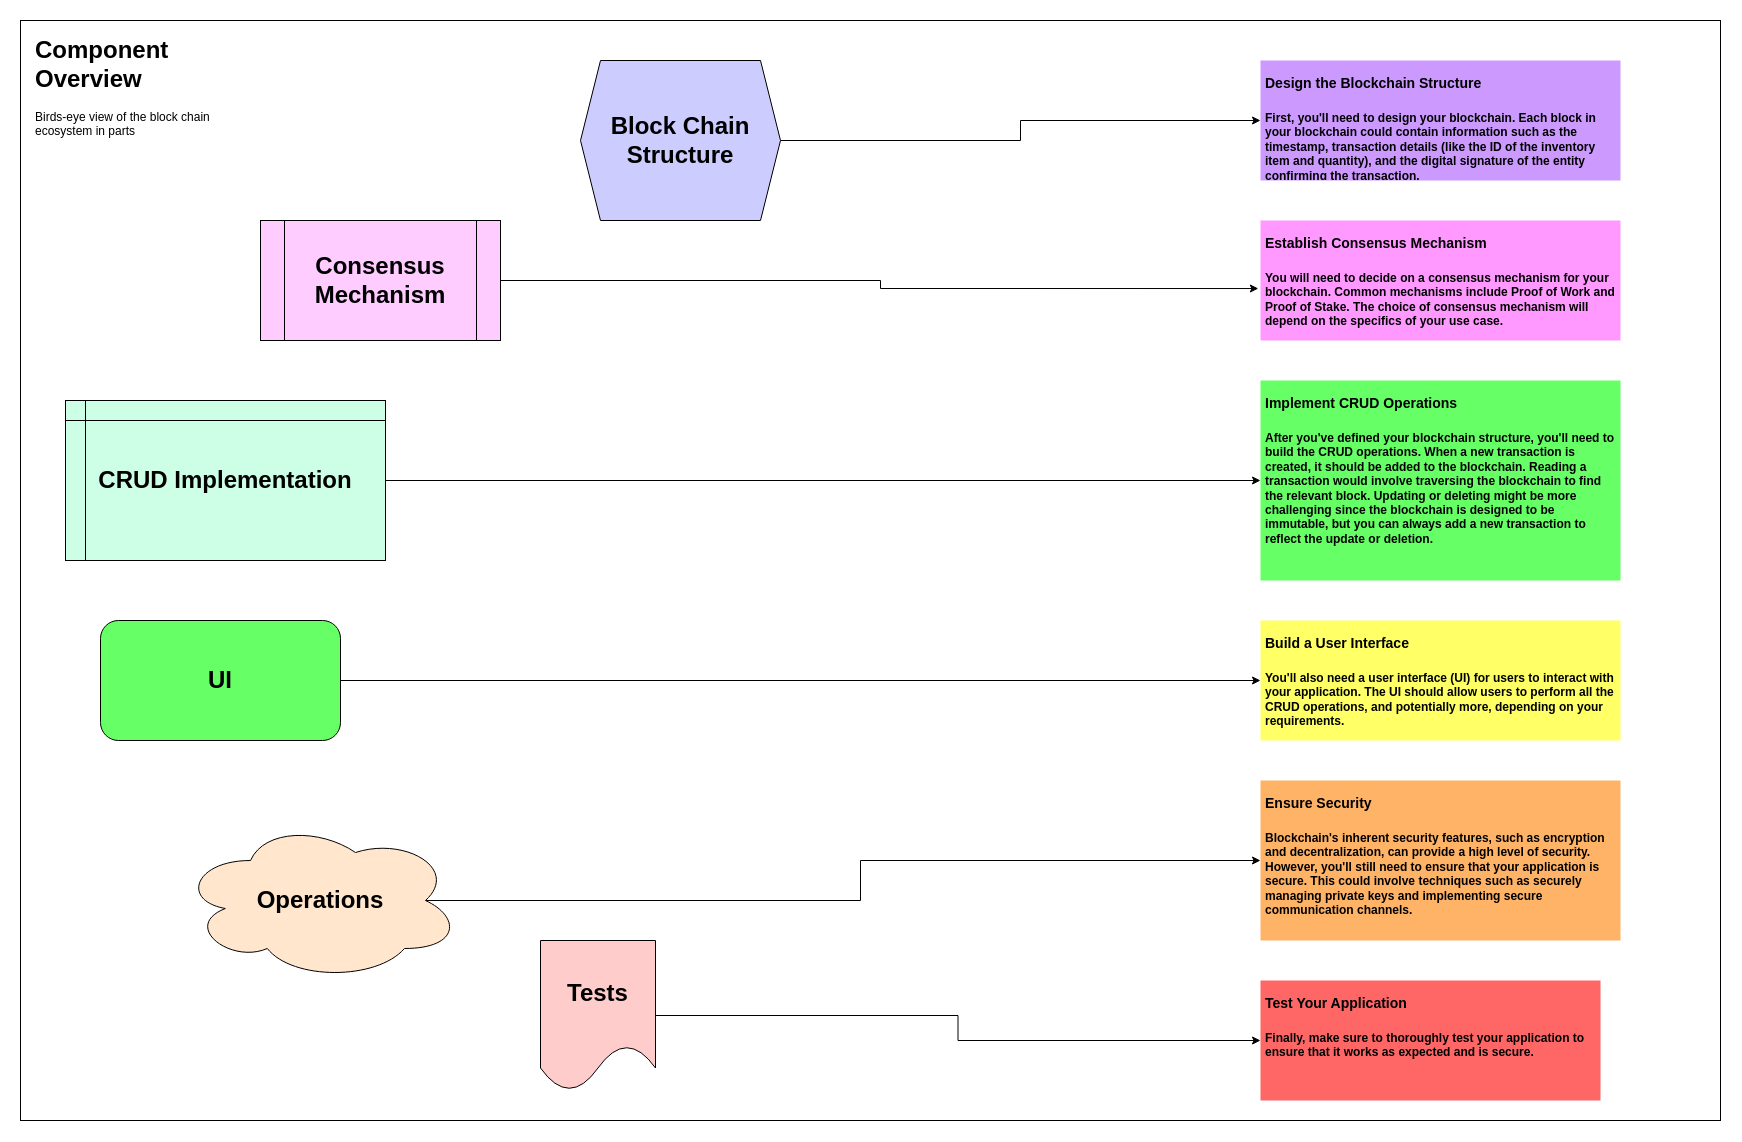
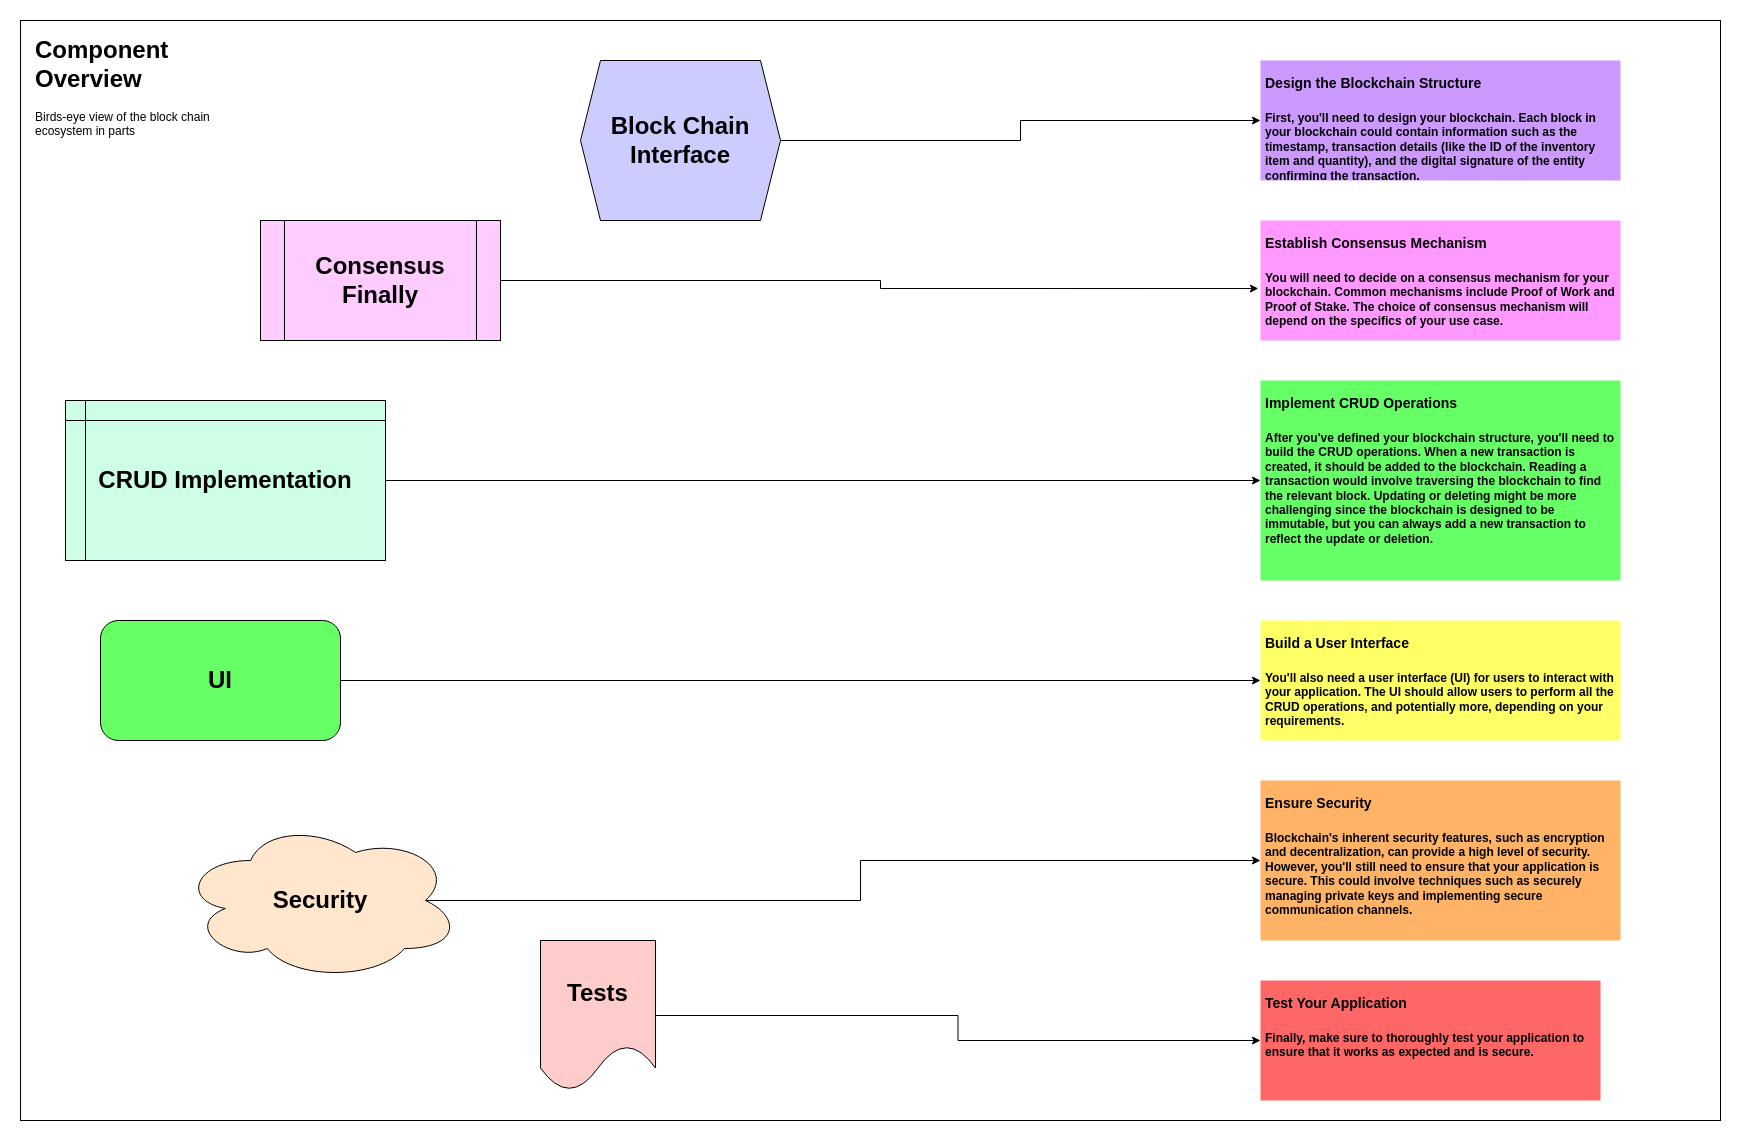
node "Block Chain Structure": label "Block Chain Structure" -> "Block Chain Interface"
node "Consensus Mechanism": label "Consensus Mechanism" -> "Consensus Finally"
node "Operations": label "Operations" -> "Security"
